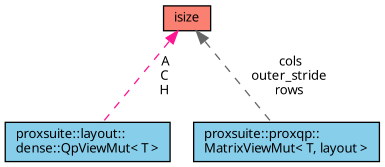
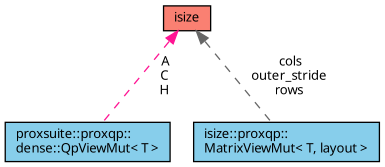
node "proxsuite::layout:: dense::QpViewMut< T >": label "proxsuite::layout:: dense::QpViewMut< T >" -> "proxsuite::proxqp:: dense::QpViewMut< T >"
node "proxsuite::proxqp:: MatrixViewMut< T, layout >": label "proxsuite::proxqp:: MatrixViewMut< T, layout >" -> "isize::proxqp:: MatrixViewMut< T, layout >"
